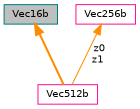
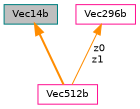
node "Vec16b": label "Vec16b" -> "Vec14b"
node "Vec256b": label "Vec256b" -> "Vec296b"
